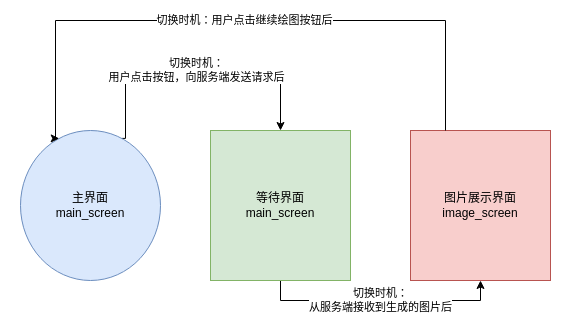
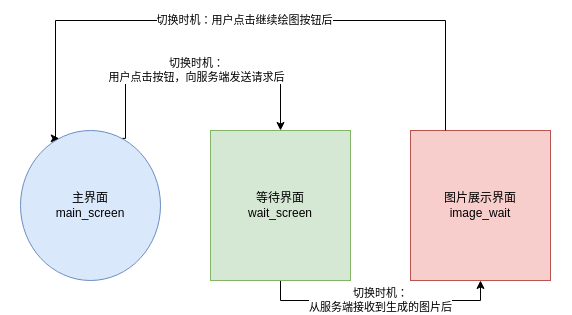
node "等待界面 main_screen": label "等待界面 main_screen" -> "等待界面 wait_screen"
node "图片展示界面 image_screen": label "图片展示界面 image_screen" -> "图片展示界面 image_wait"
